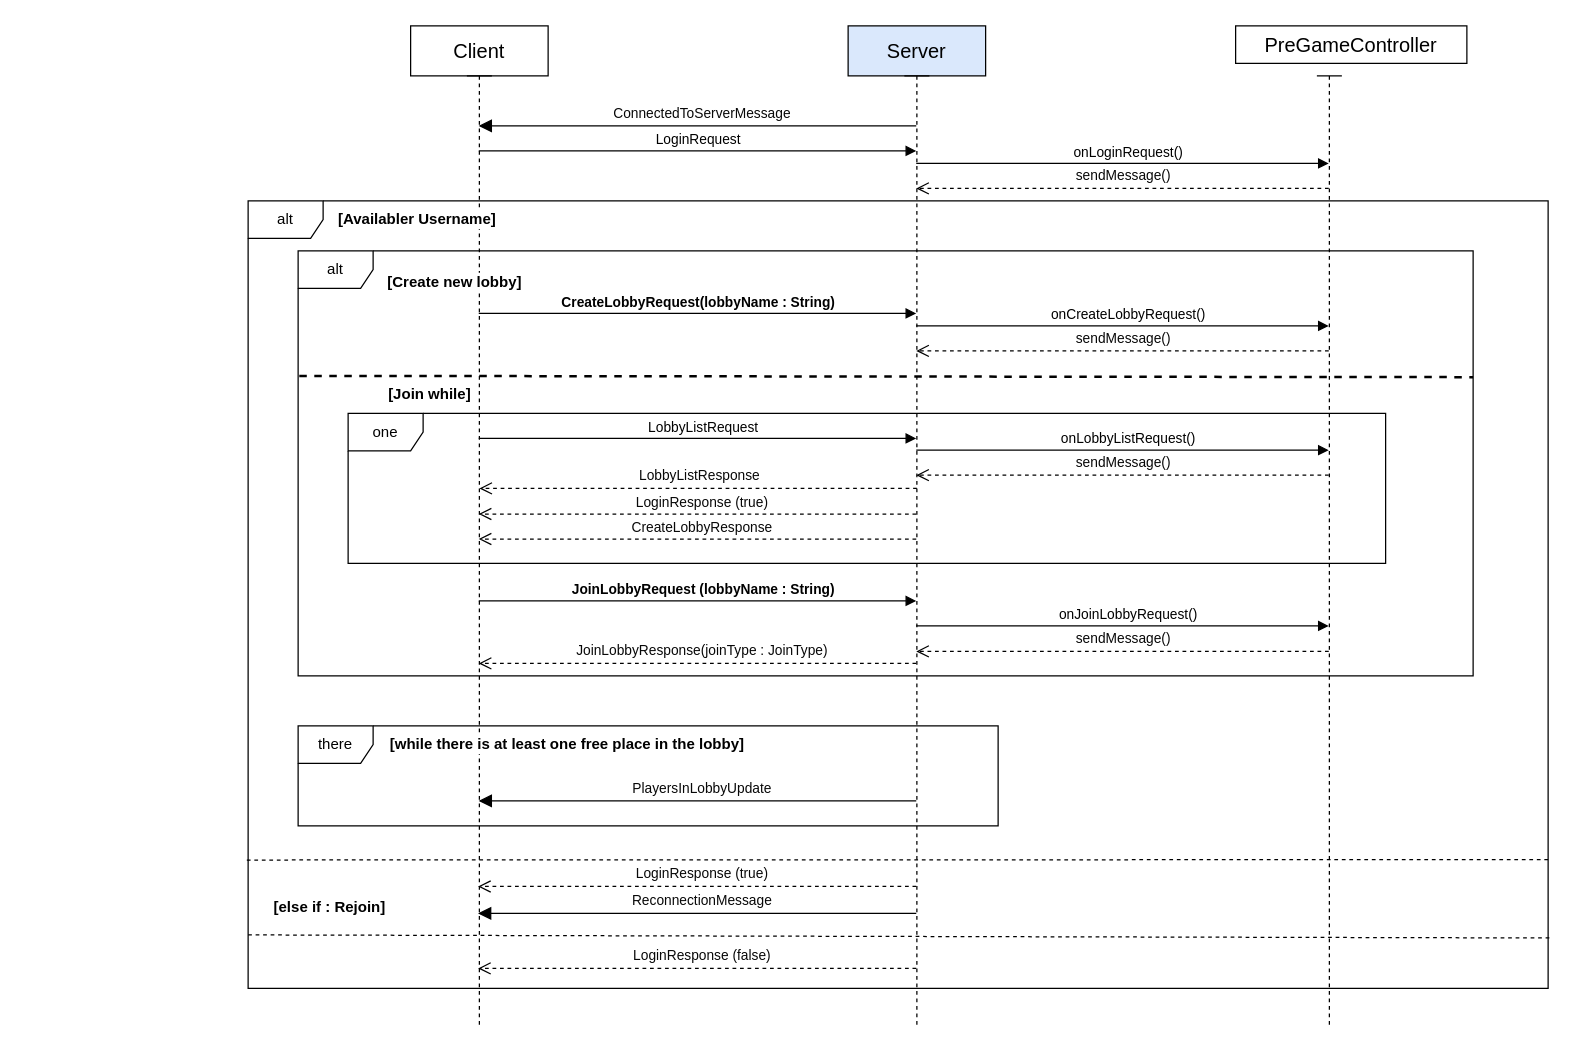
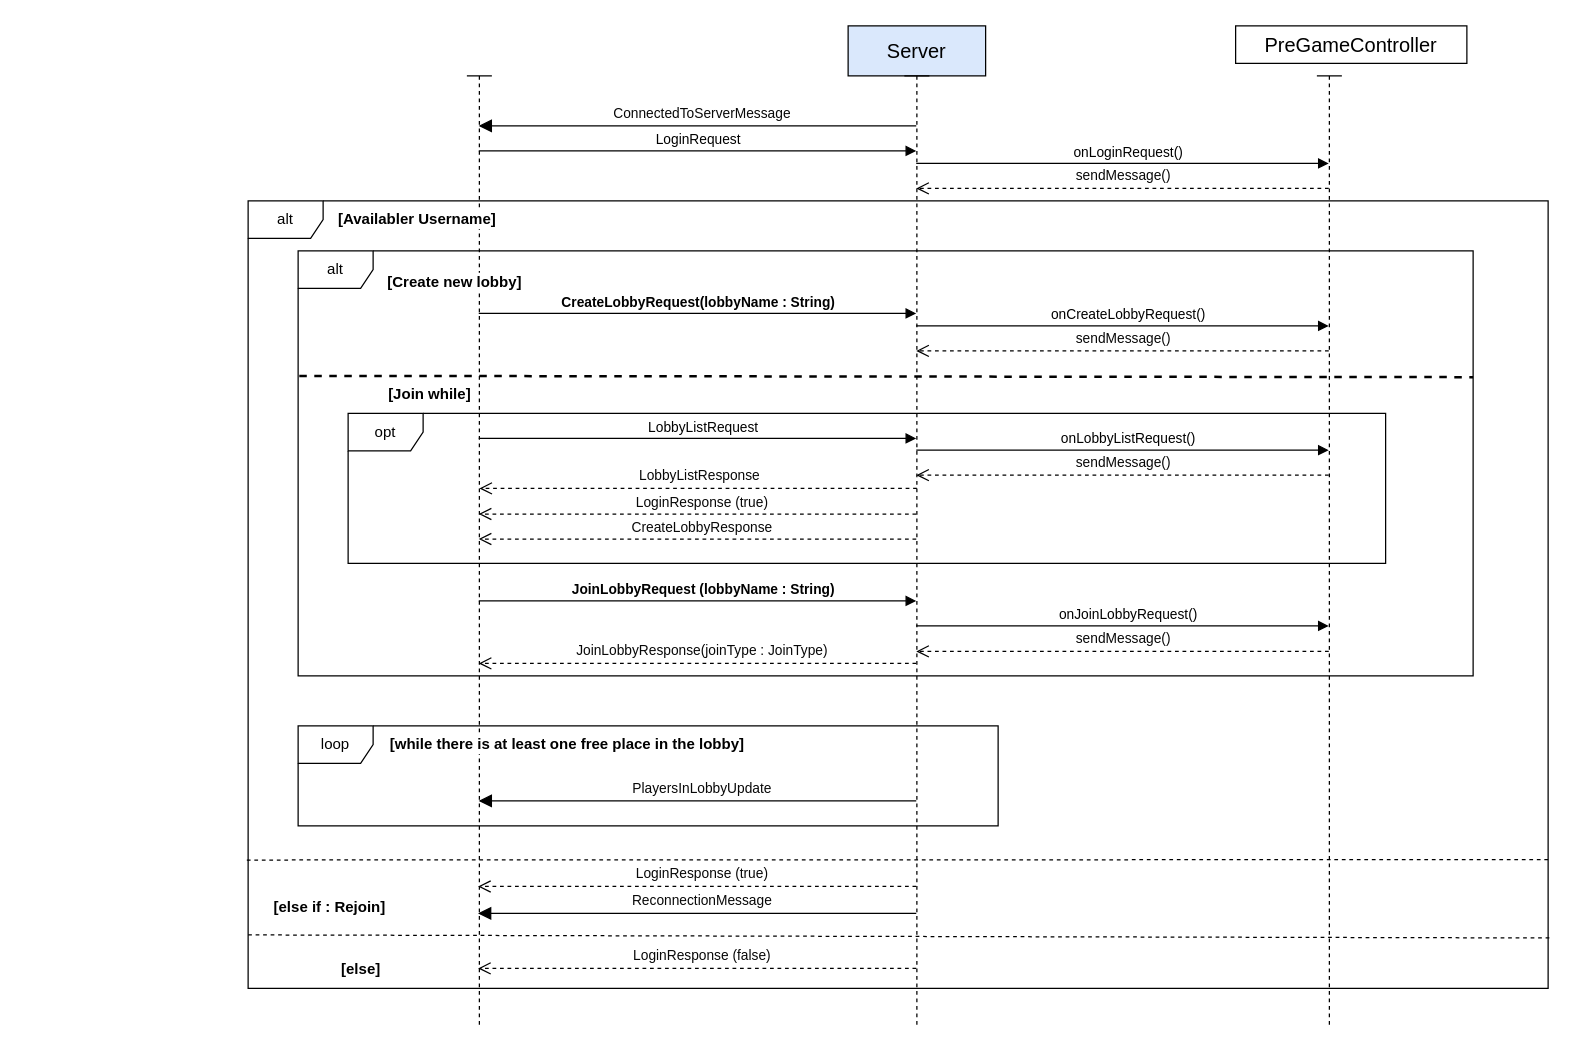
node "Client": removed
node "one": label "one" -> "opt"
node "there": label "there" -> "loop"
node "[else]": added
